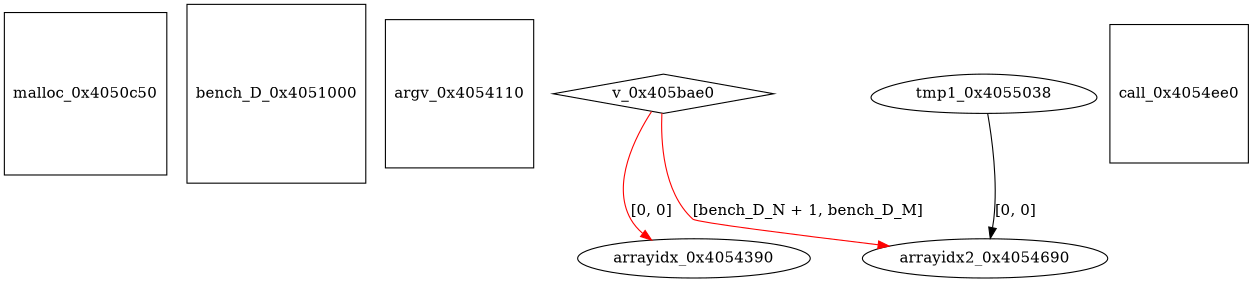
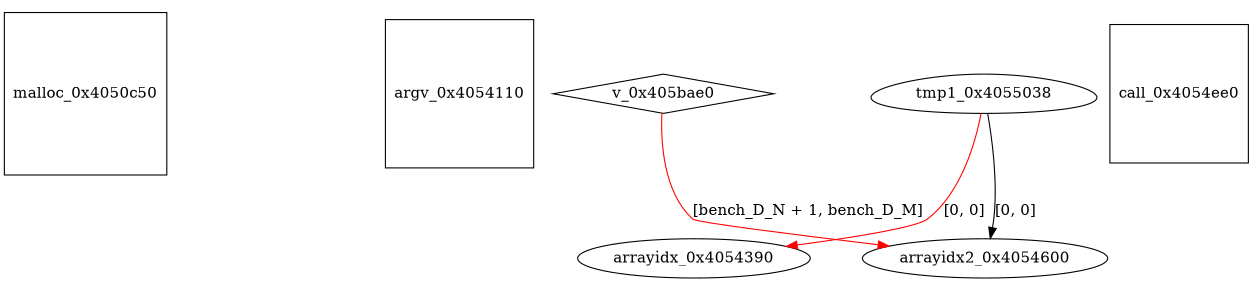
node "bench_D_0x4051000": removed
edge "v_0x405bae0" -> "arrayidx_0x4054390": now "tmp1_0x4055038" -> "arrayidx_0x4054390"
node "arrayidx2_0x4054690": label "arrayidx2_0x4054690" -> "arrayidx2_0x4054600"
